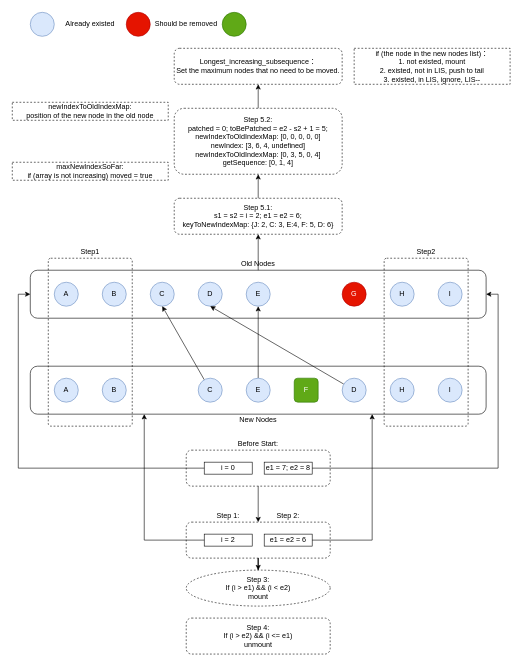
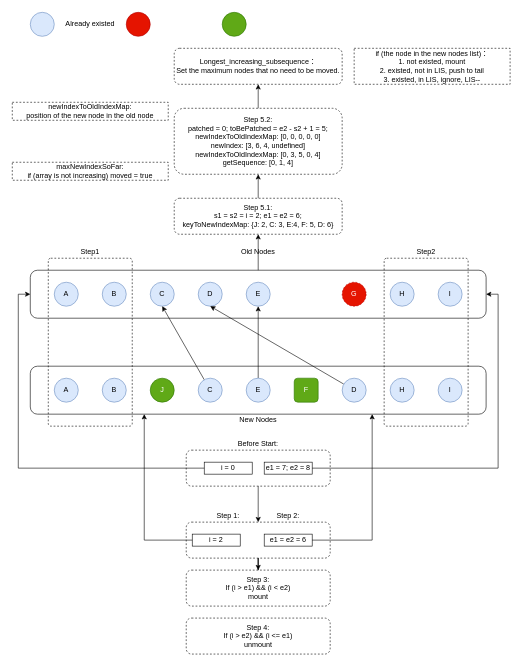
node "Should be removed": removed
node "Old Nodes": moved (258, 264) -> (258, 252)
node "G": style solid -> dashed
node "J": added
node "i = 2": moved (228, 540) -> (216, 540)
node "Step 3: If (i > e1) && (i < e2) mount": shape ellipse -> rounded rectangle
